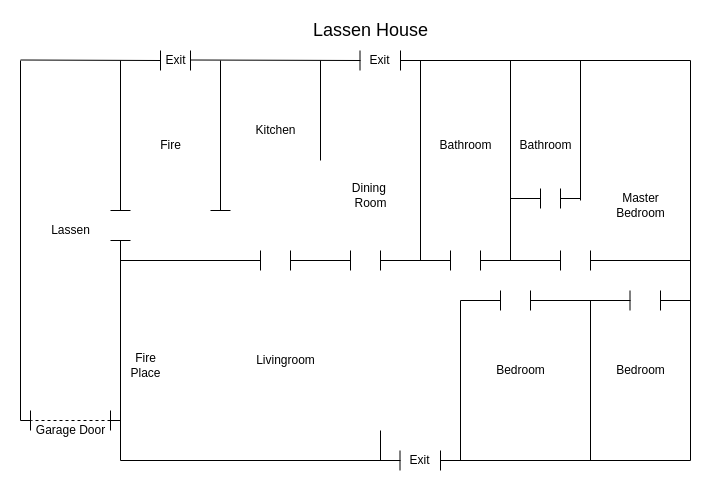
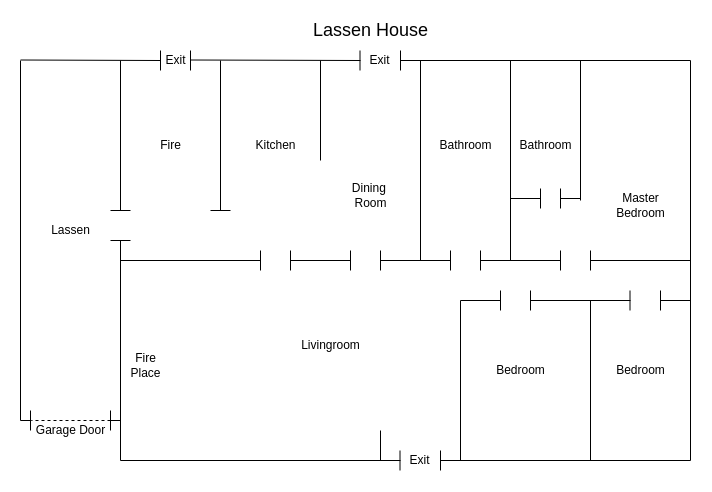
node "Kitchen": moved (276, 131) -> (276, 146)
node "Livingroom": moved (286, 361) -> (331, 346)
